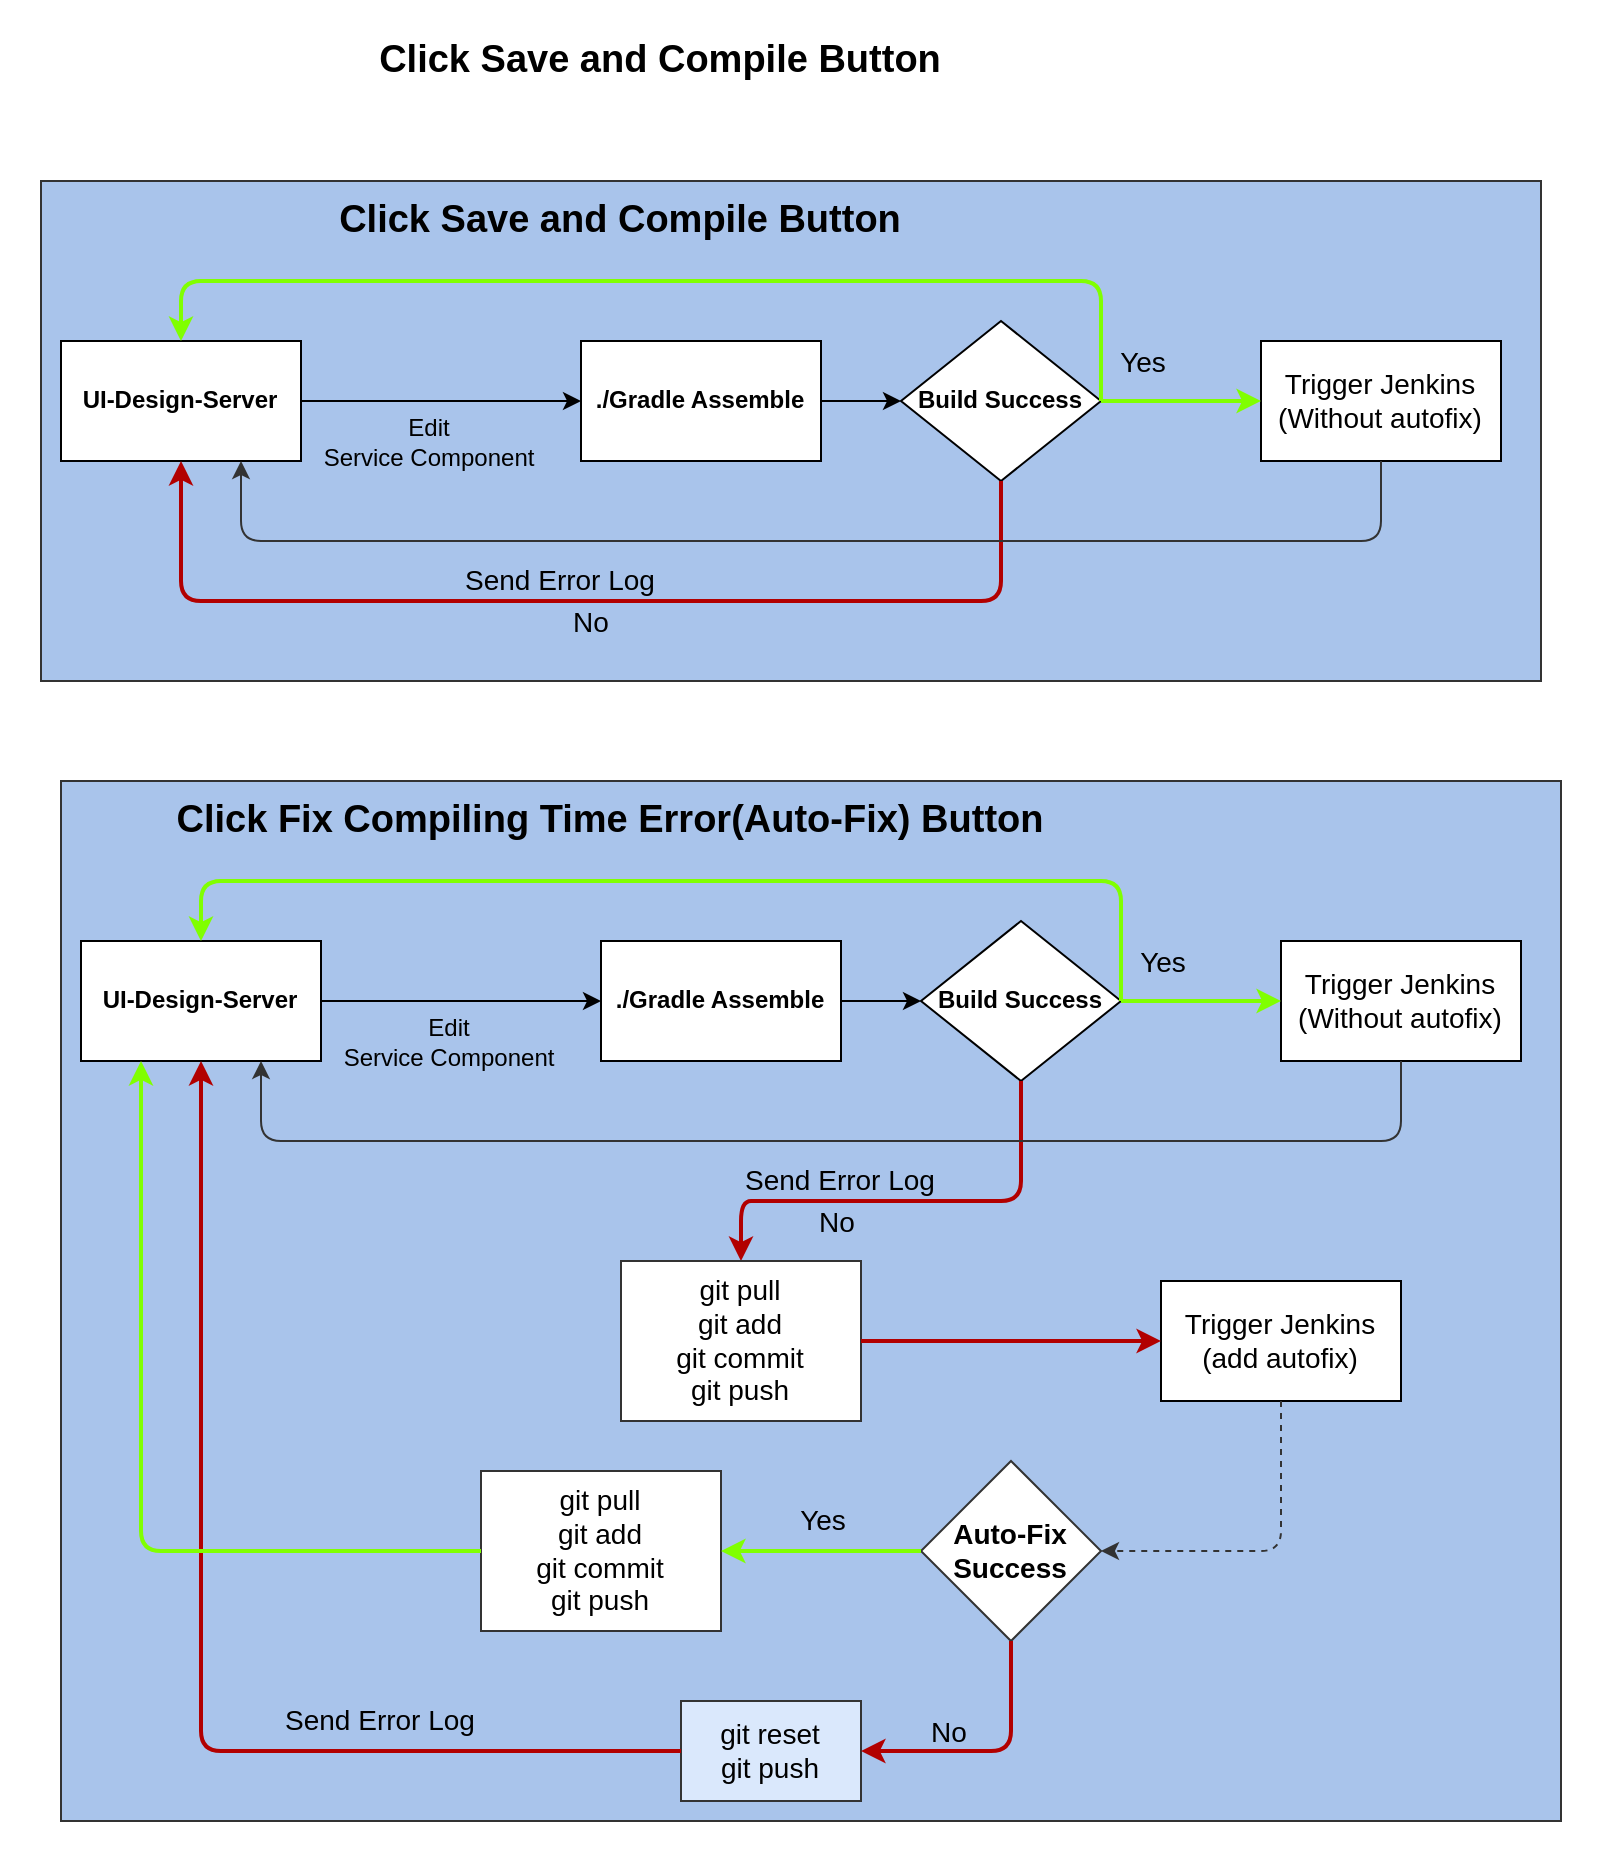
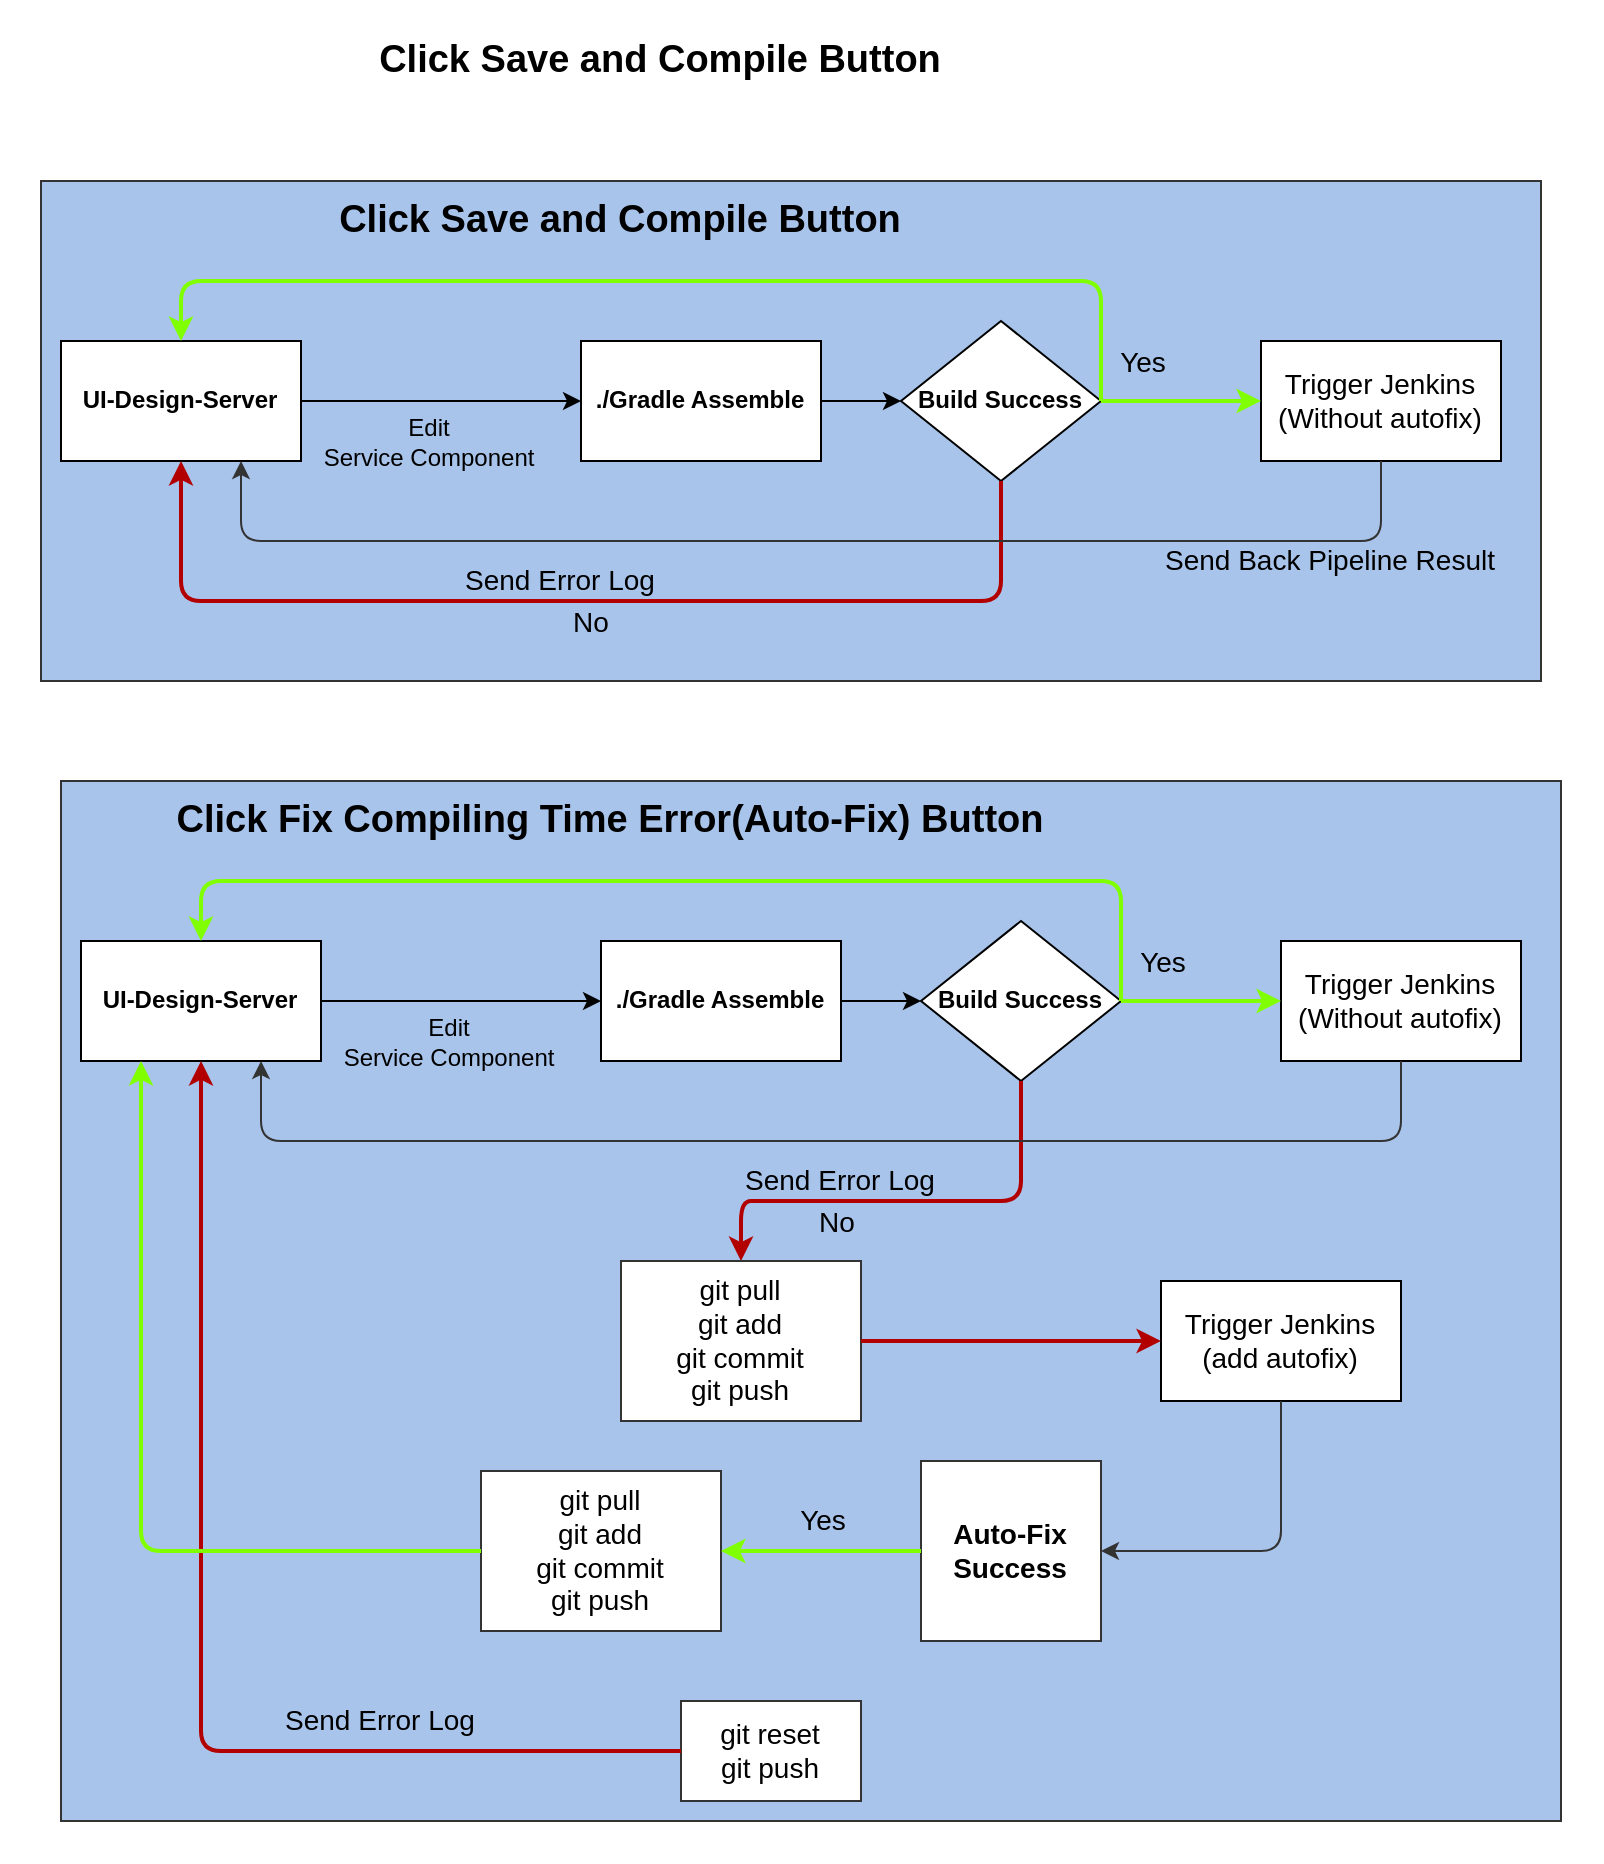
node "Send Back Pipeline Result": added
node "Auto-Fix Success": shape diamond -> rectangle
edge "Trigger Jenkins (add autofix)" -> "Auto-Fix Success": style dashed -> solid
node "git reset git push": fillcolor #dae8fc -> #ffffff
edge "Auto-Fix Success" -> "git reset git push": removed, label "No"
